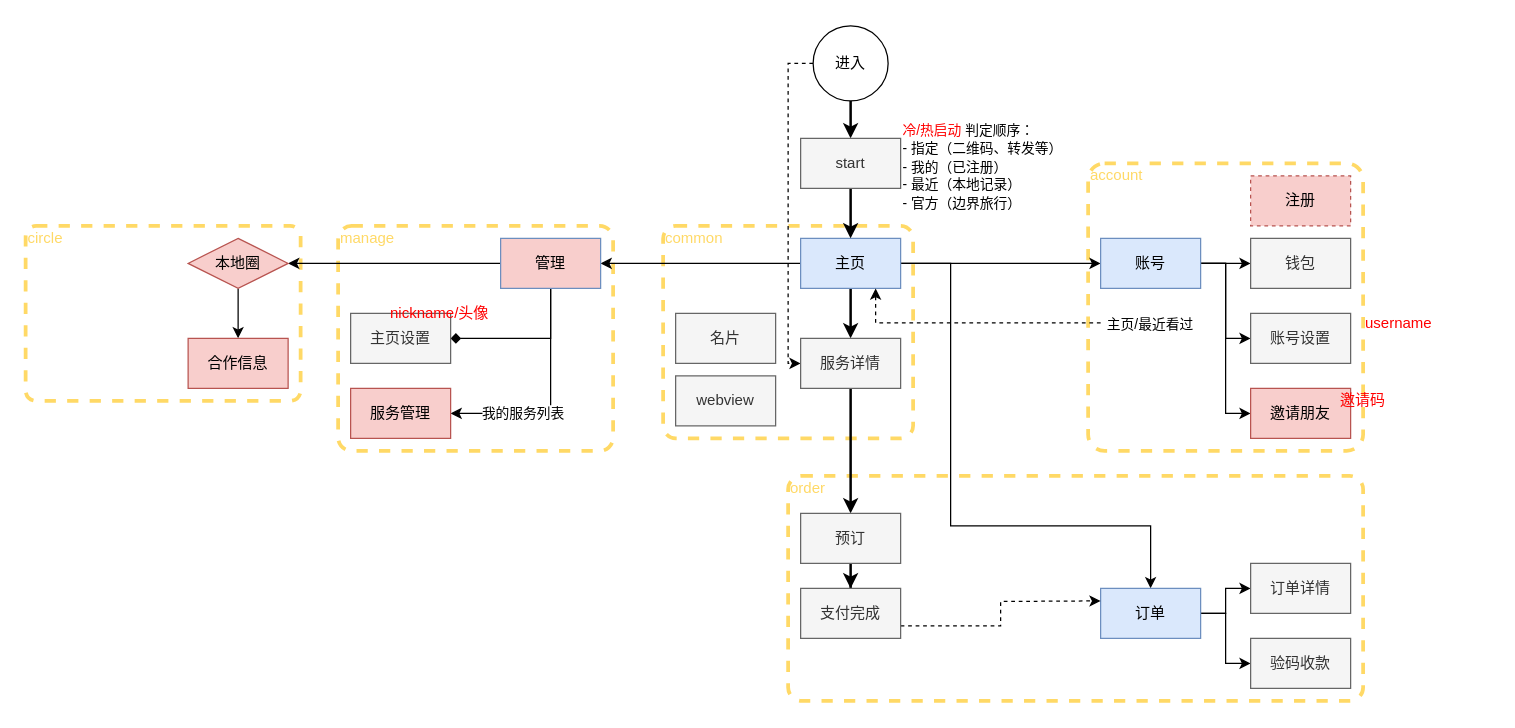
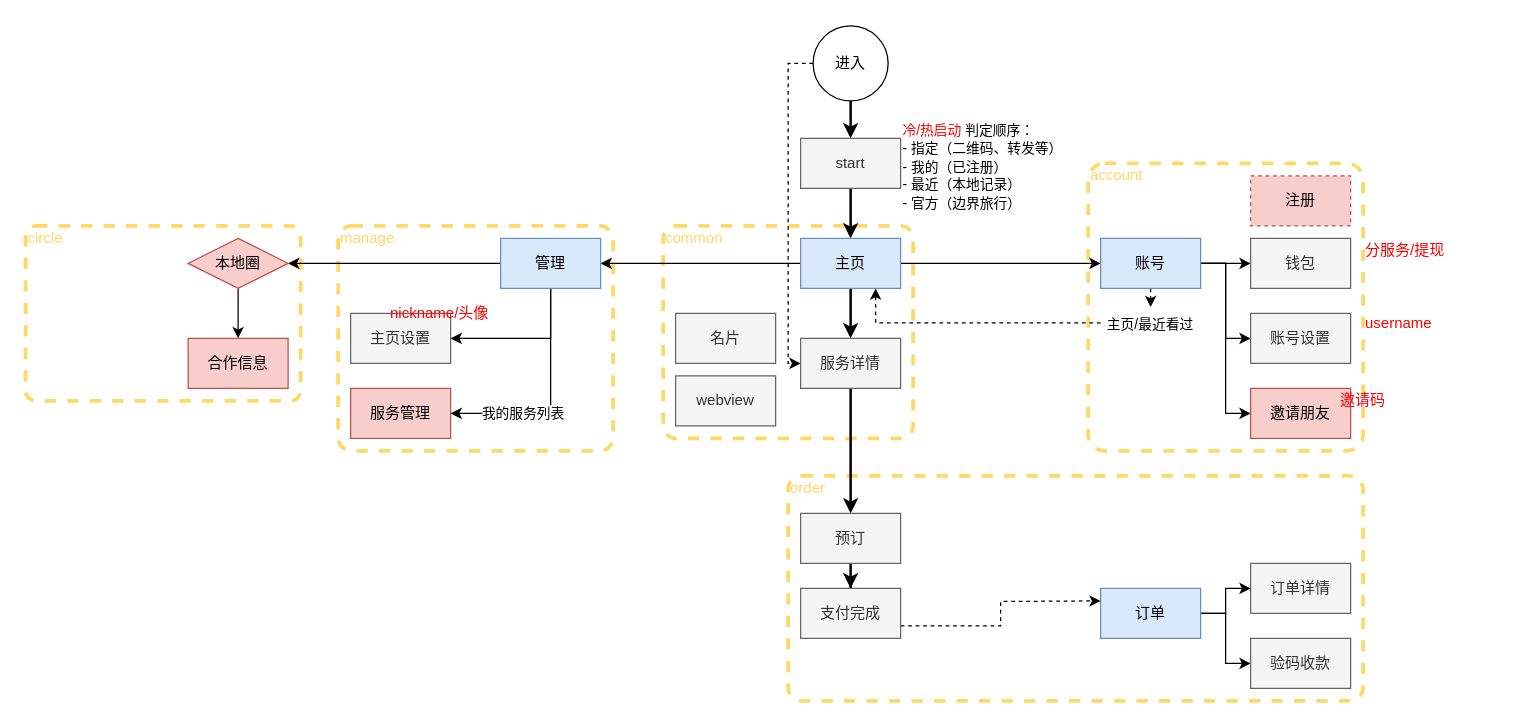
node "分服务/提现": added
node "管理": fillcolor #f8cecc -> #dae8fc
edge "账号" -> "主页/最近看过": added
edge "管理" -> "主页设置": arrowhead diamond -> classic
edge "主页" -> "订单": removed
